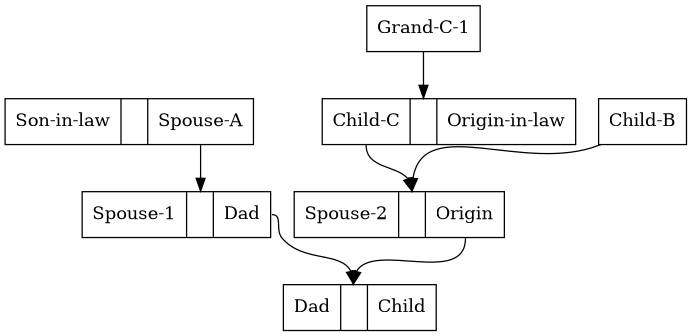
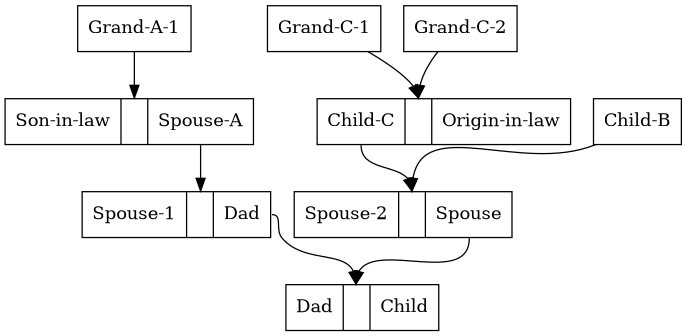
node "Grand-A-1": added
node "Grand-C-2": added
node "Spouse-2": text "Origin" -> "Spouse"
